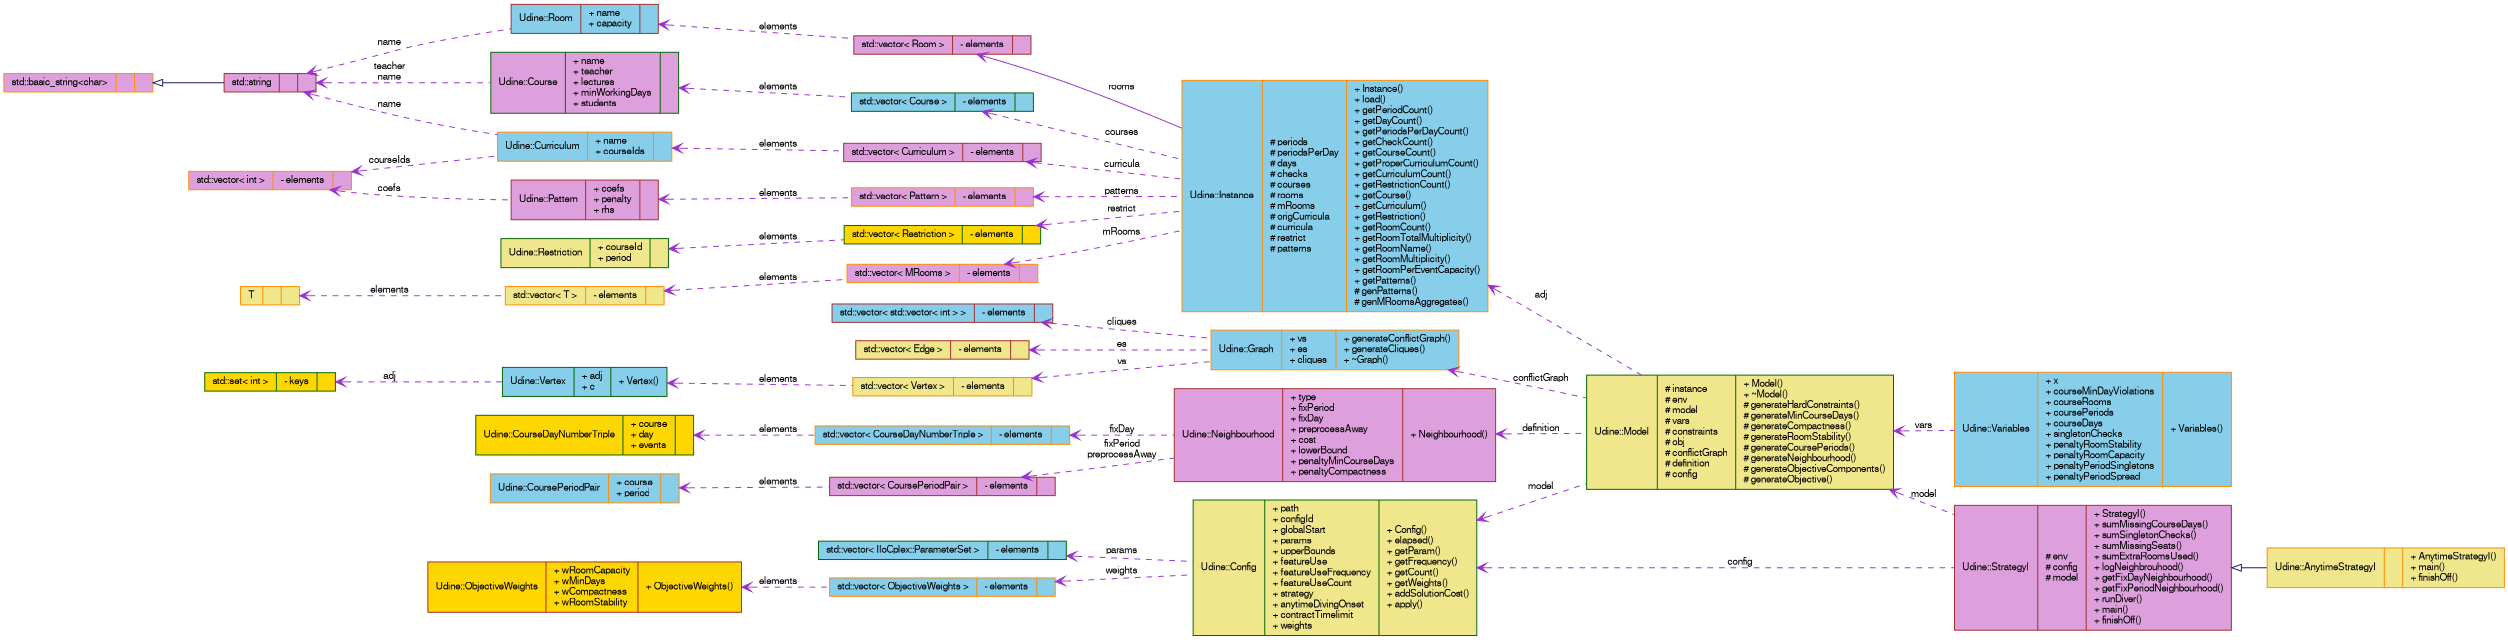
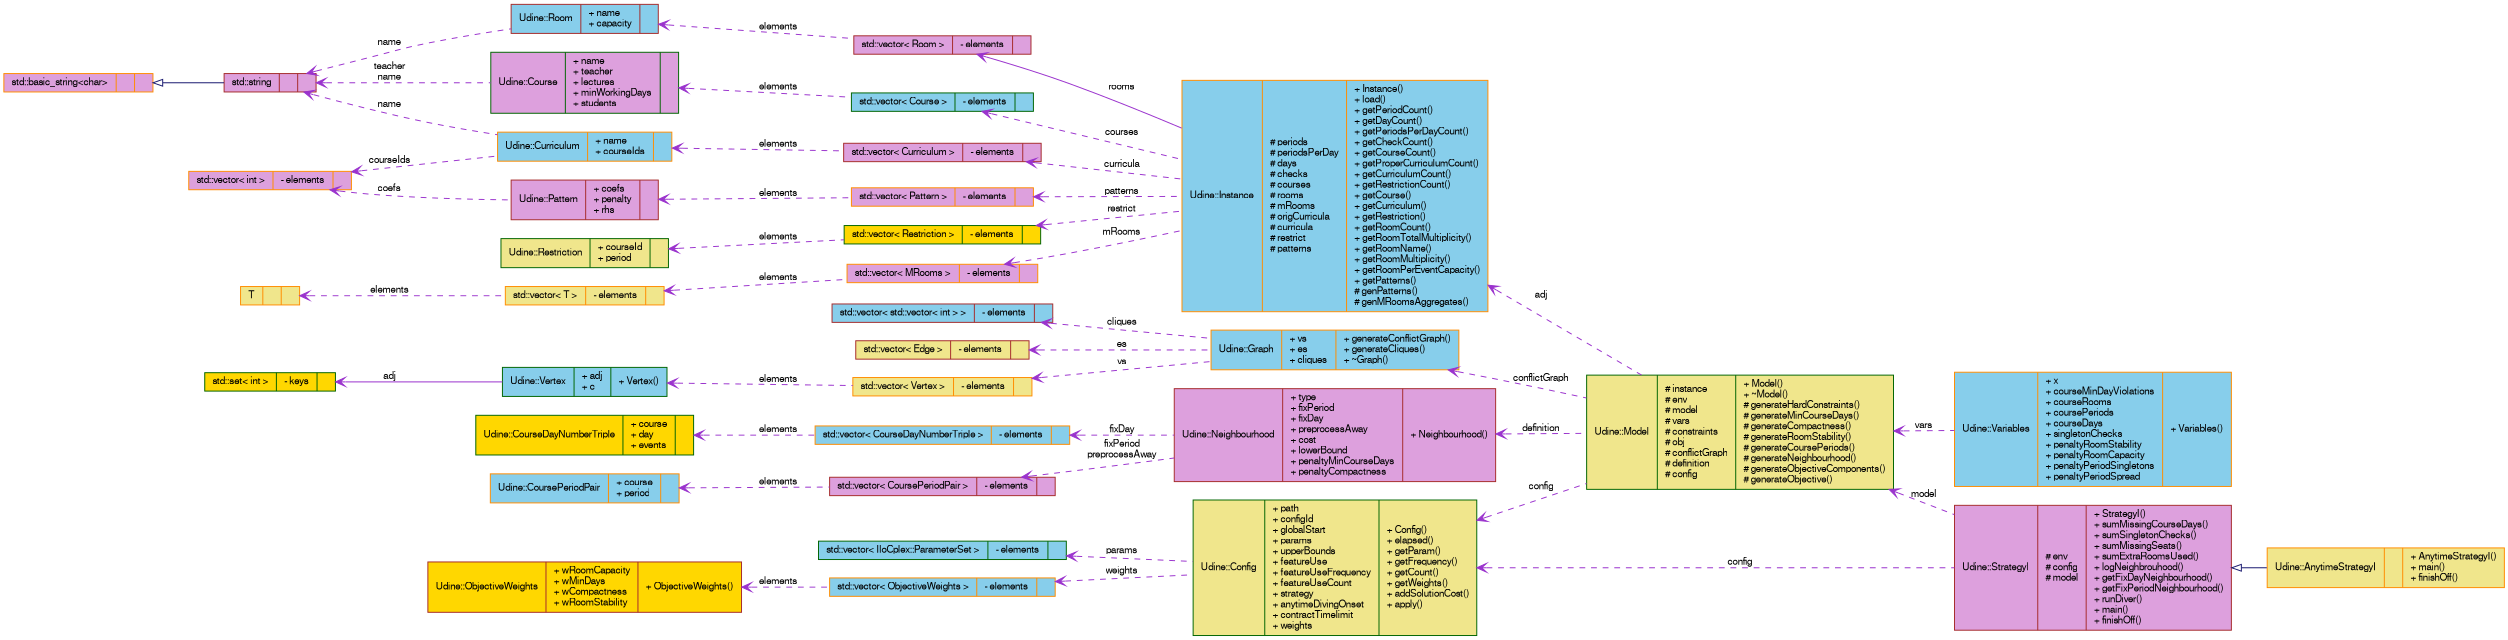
edge "Udine::Vertex" -> "std::set< int >": style dashed -> solid
edge "Udine::Model" -> "Udine::Config": label "model" -> "config"
